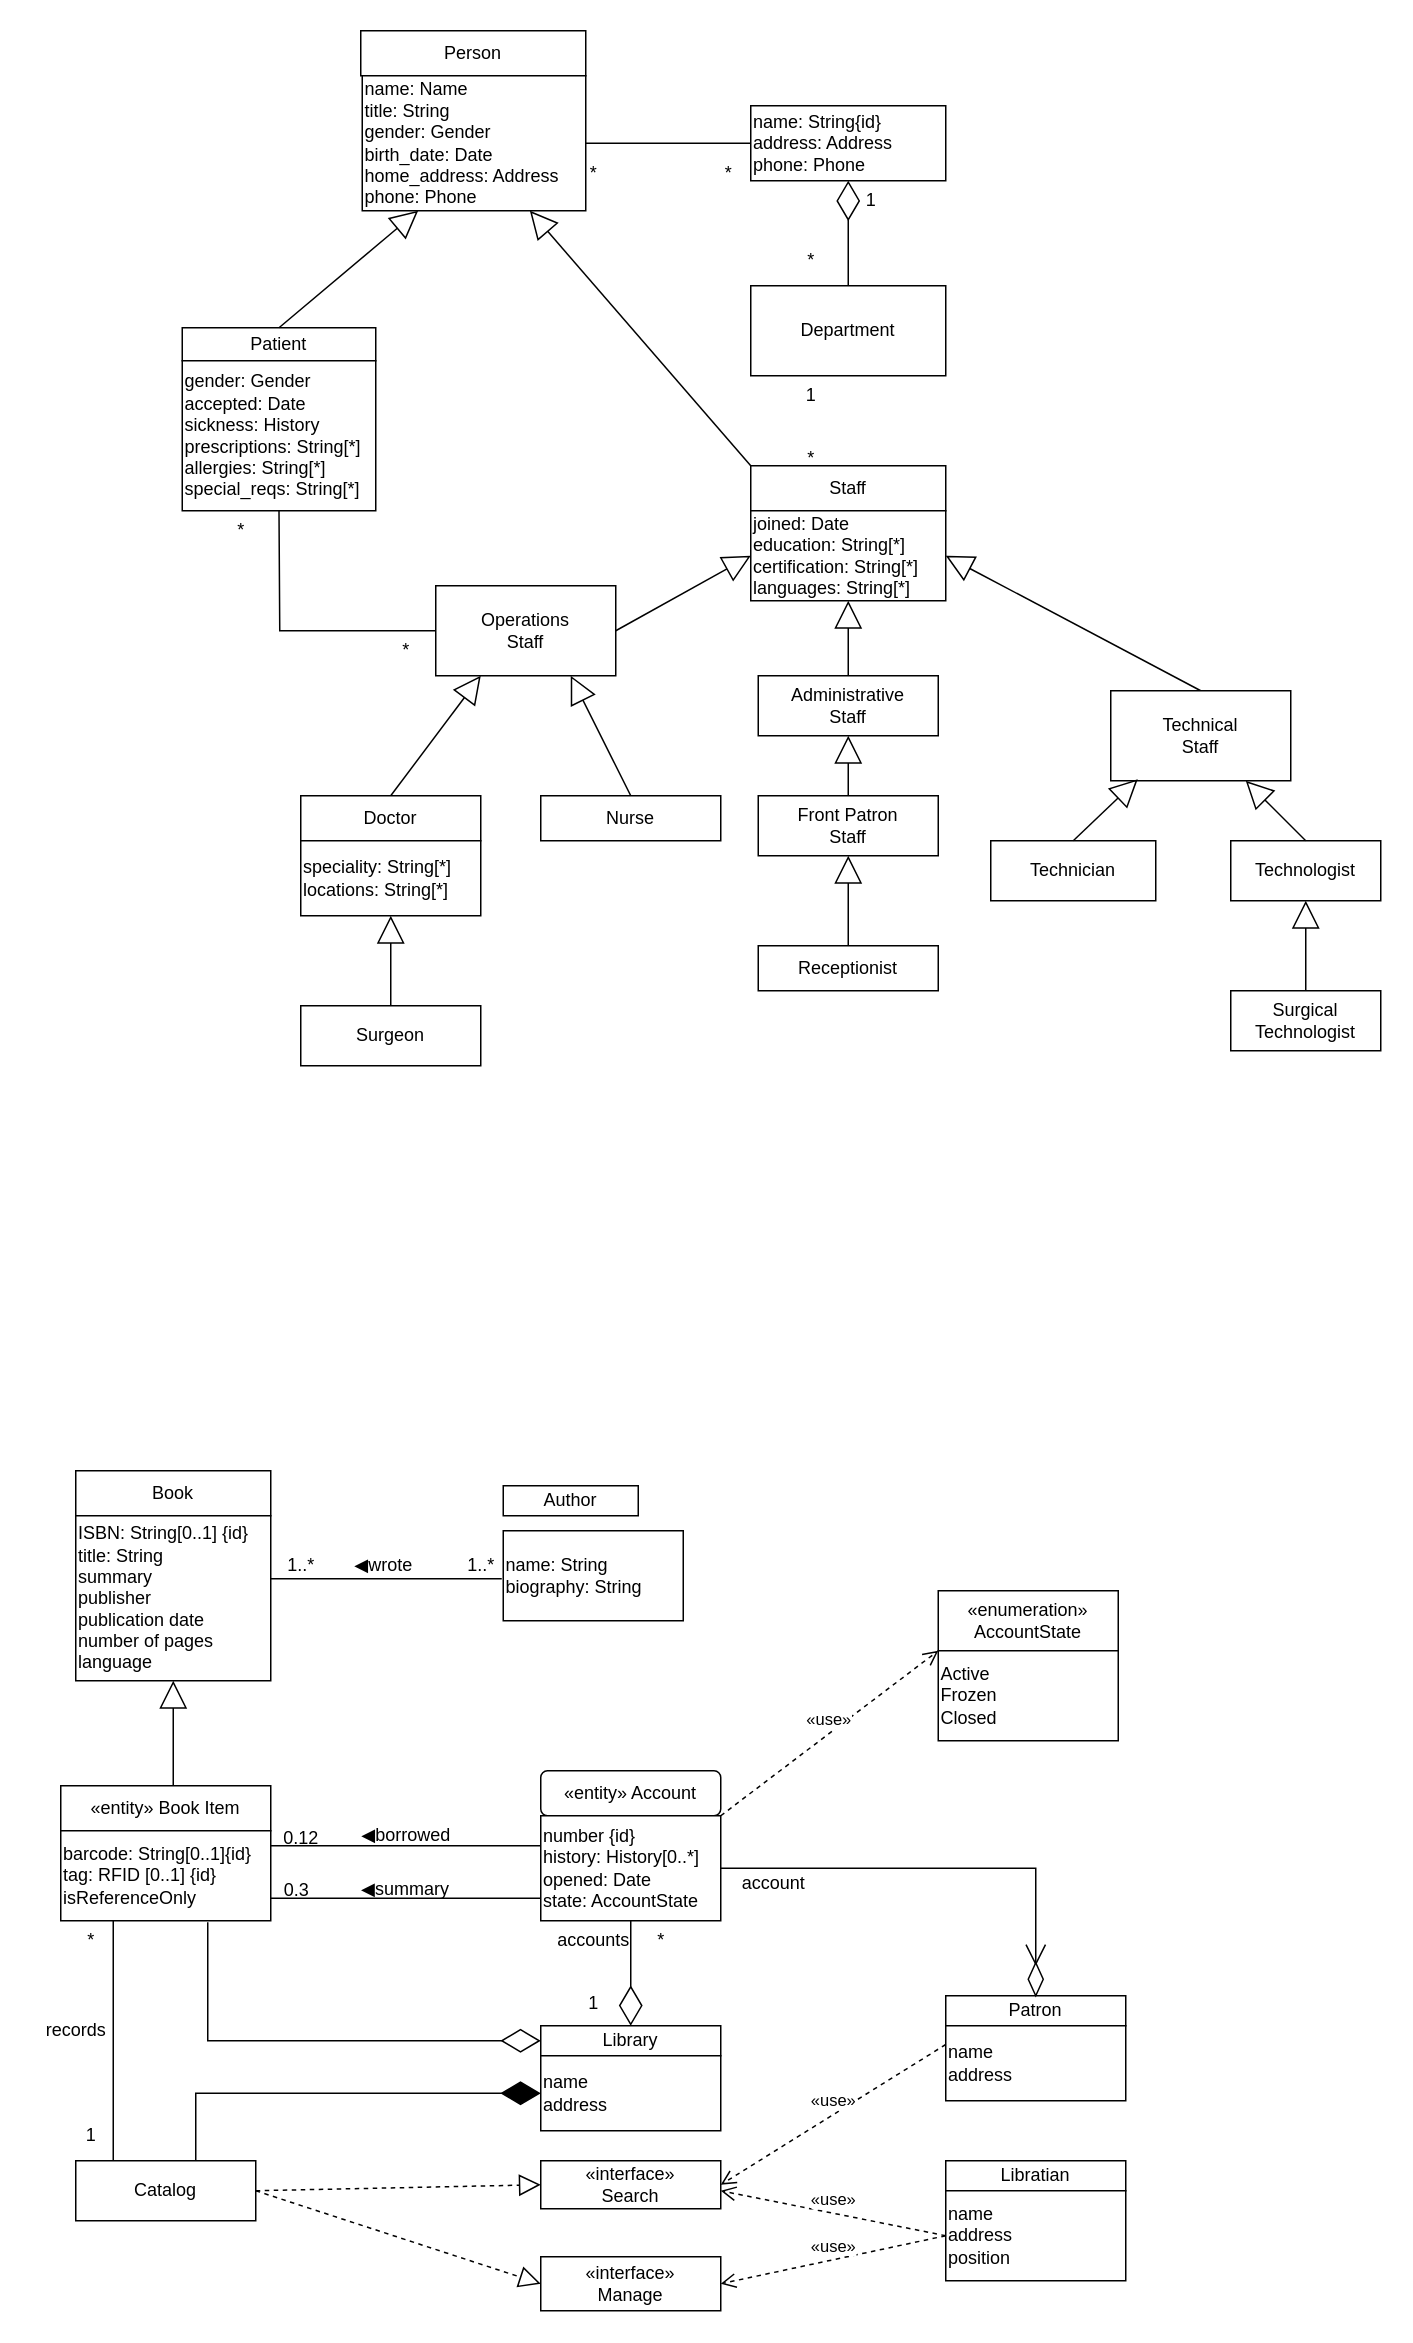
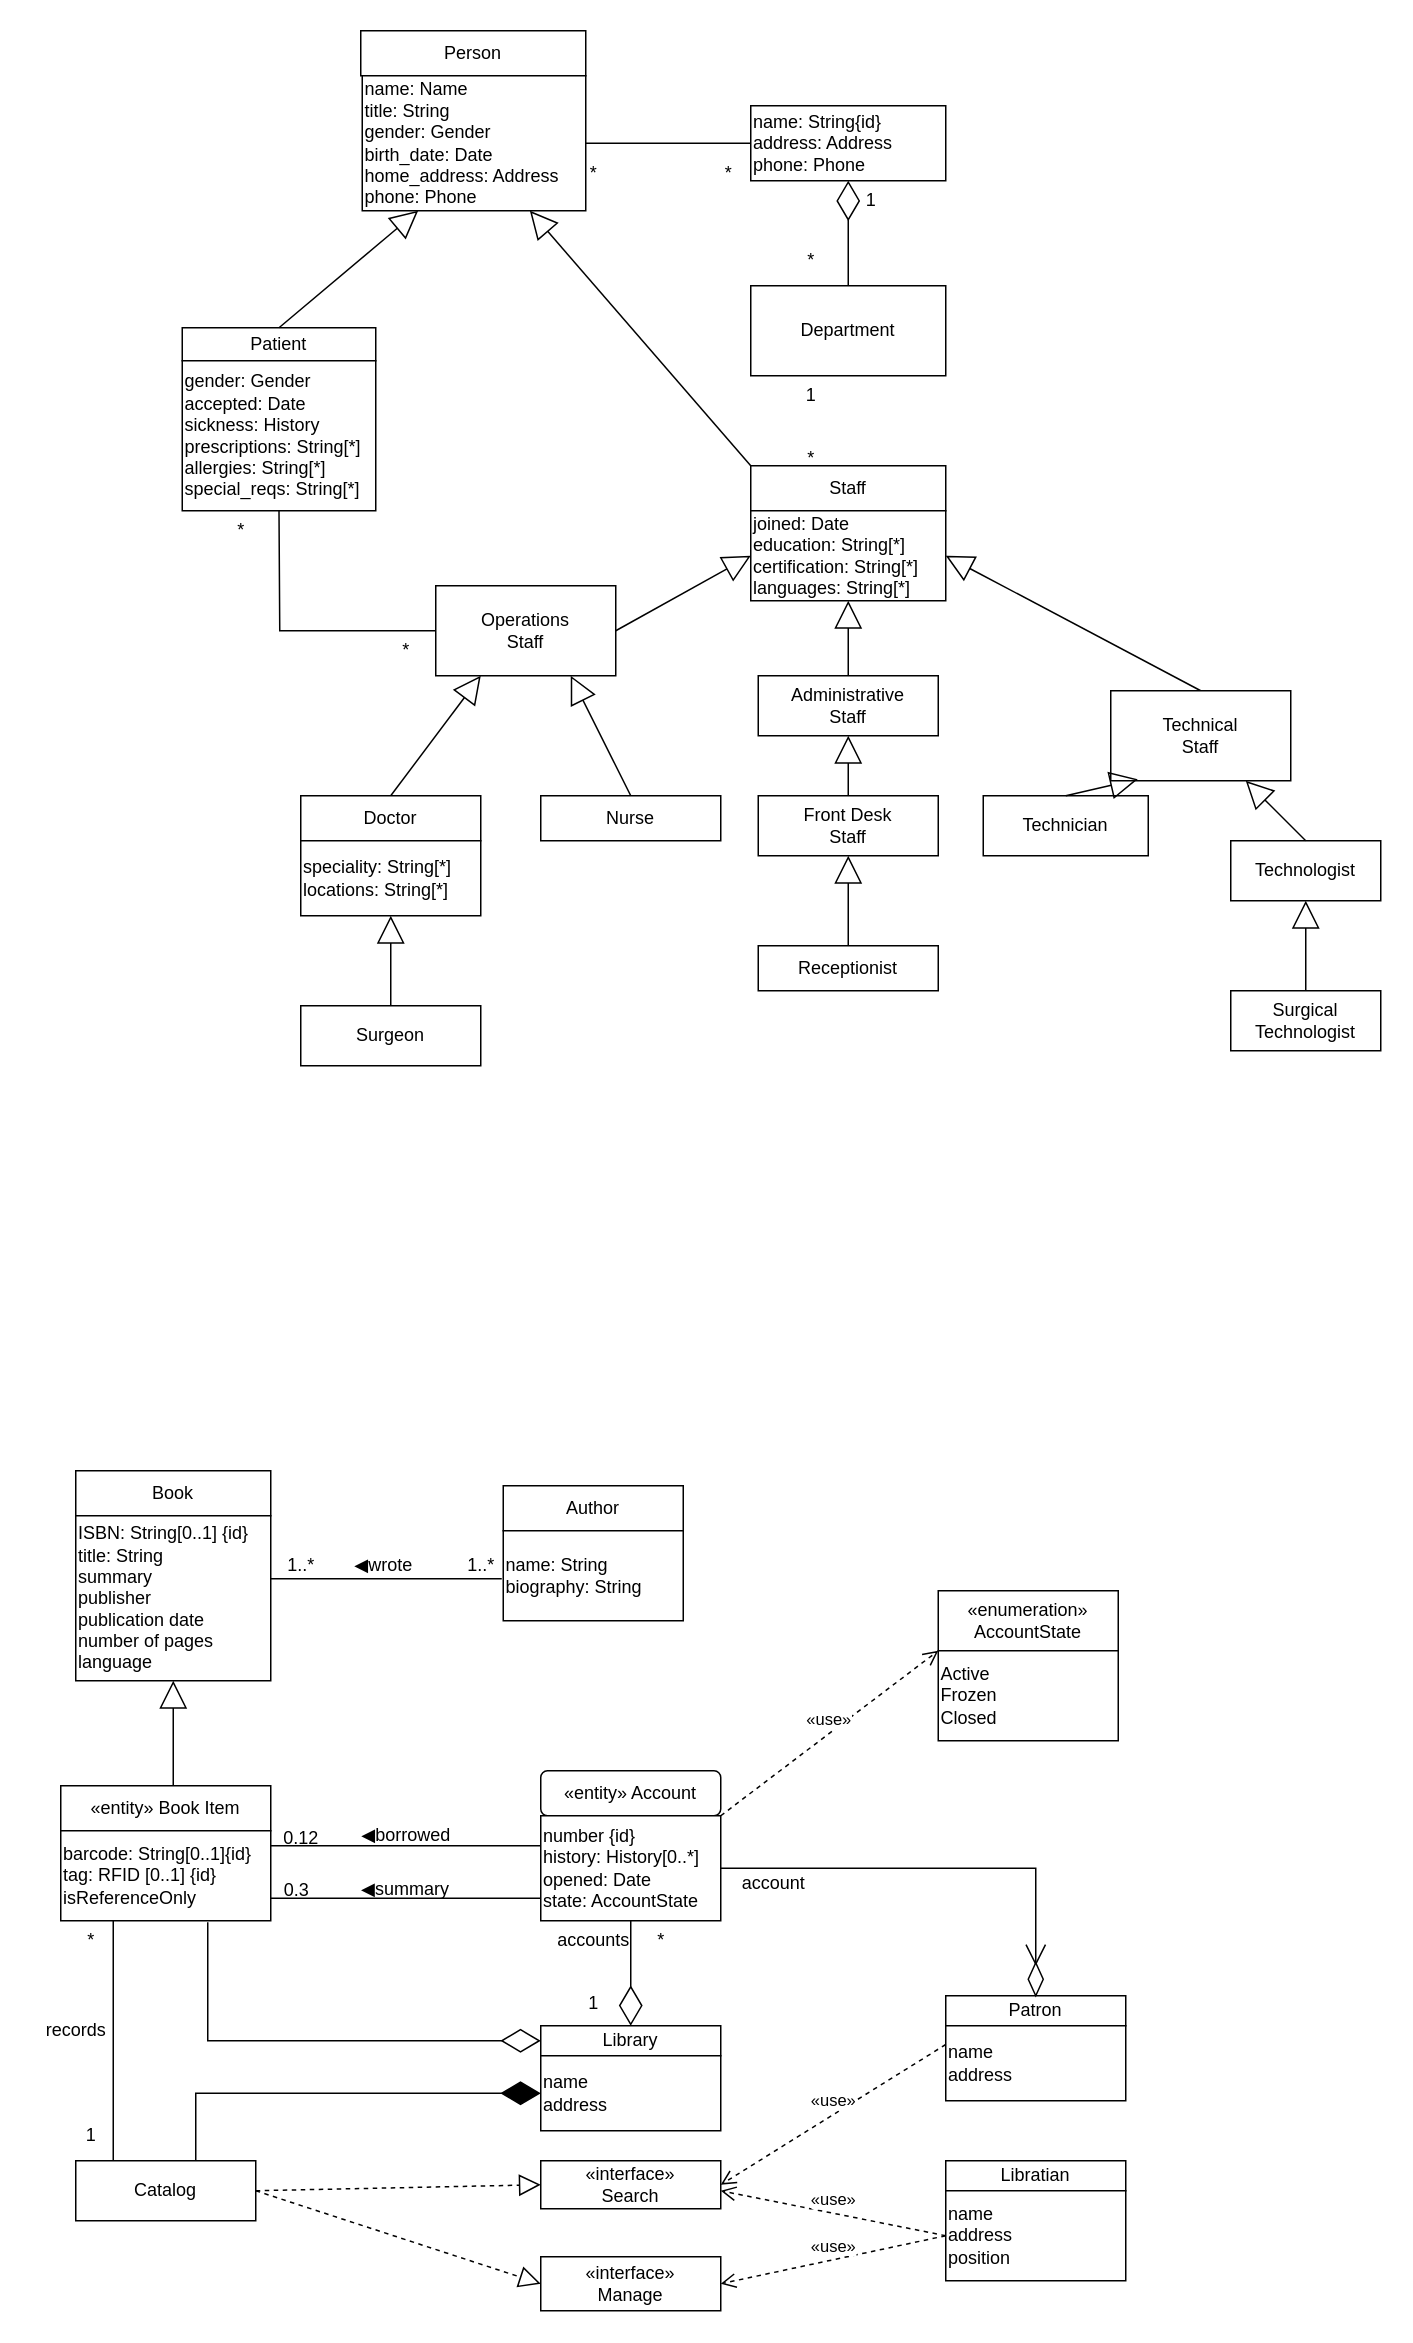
node "Front Patron Staff": label "Front Patron Staff" -> "Front Desk Staff"
node "Technician": moved (1073, 871) -> (1066, 826)
node "Author": size 135x30 -> 180x45
